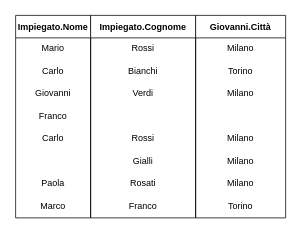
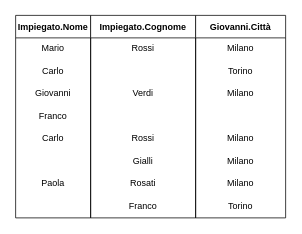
node "Bianchi": removed
node "Marco": removed
